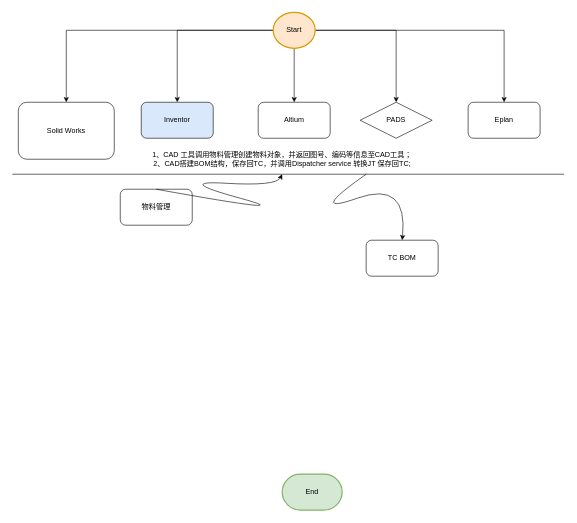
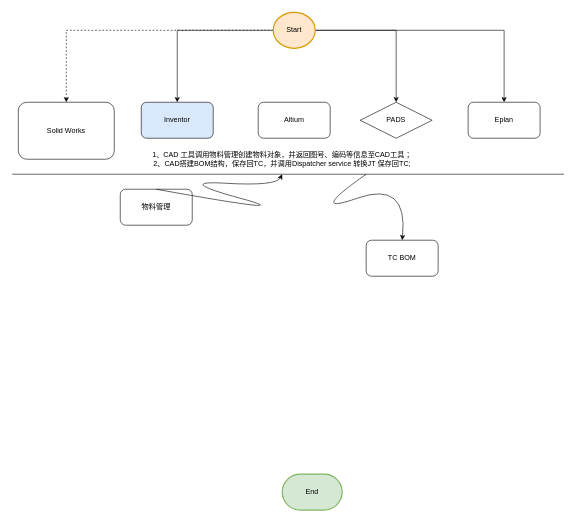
edge "Start" -> "Solid Works": style solid -> dashed
edge "Start" -> "Altium": removed
